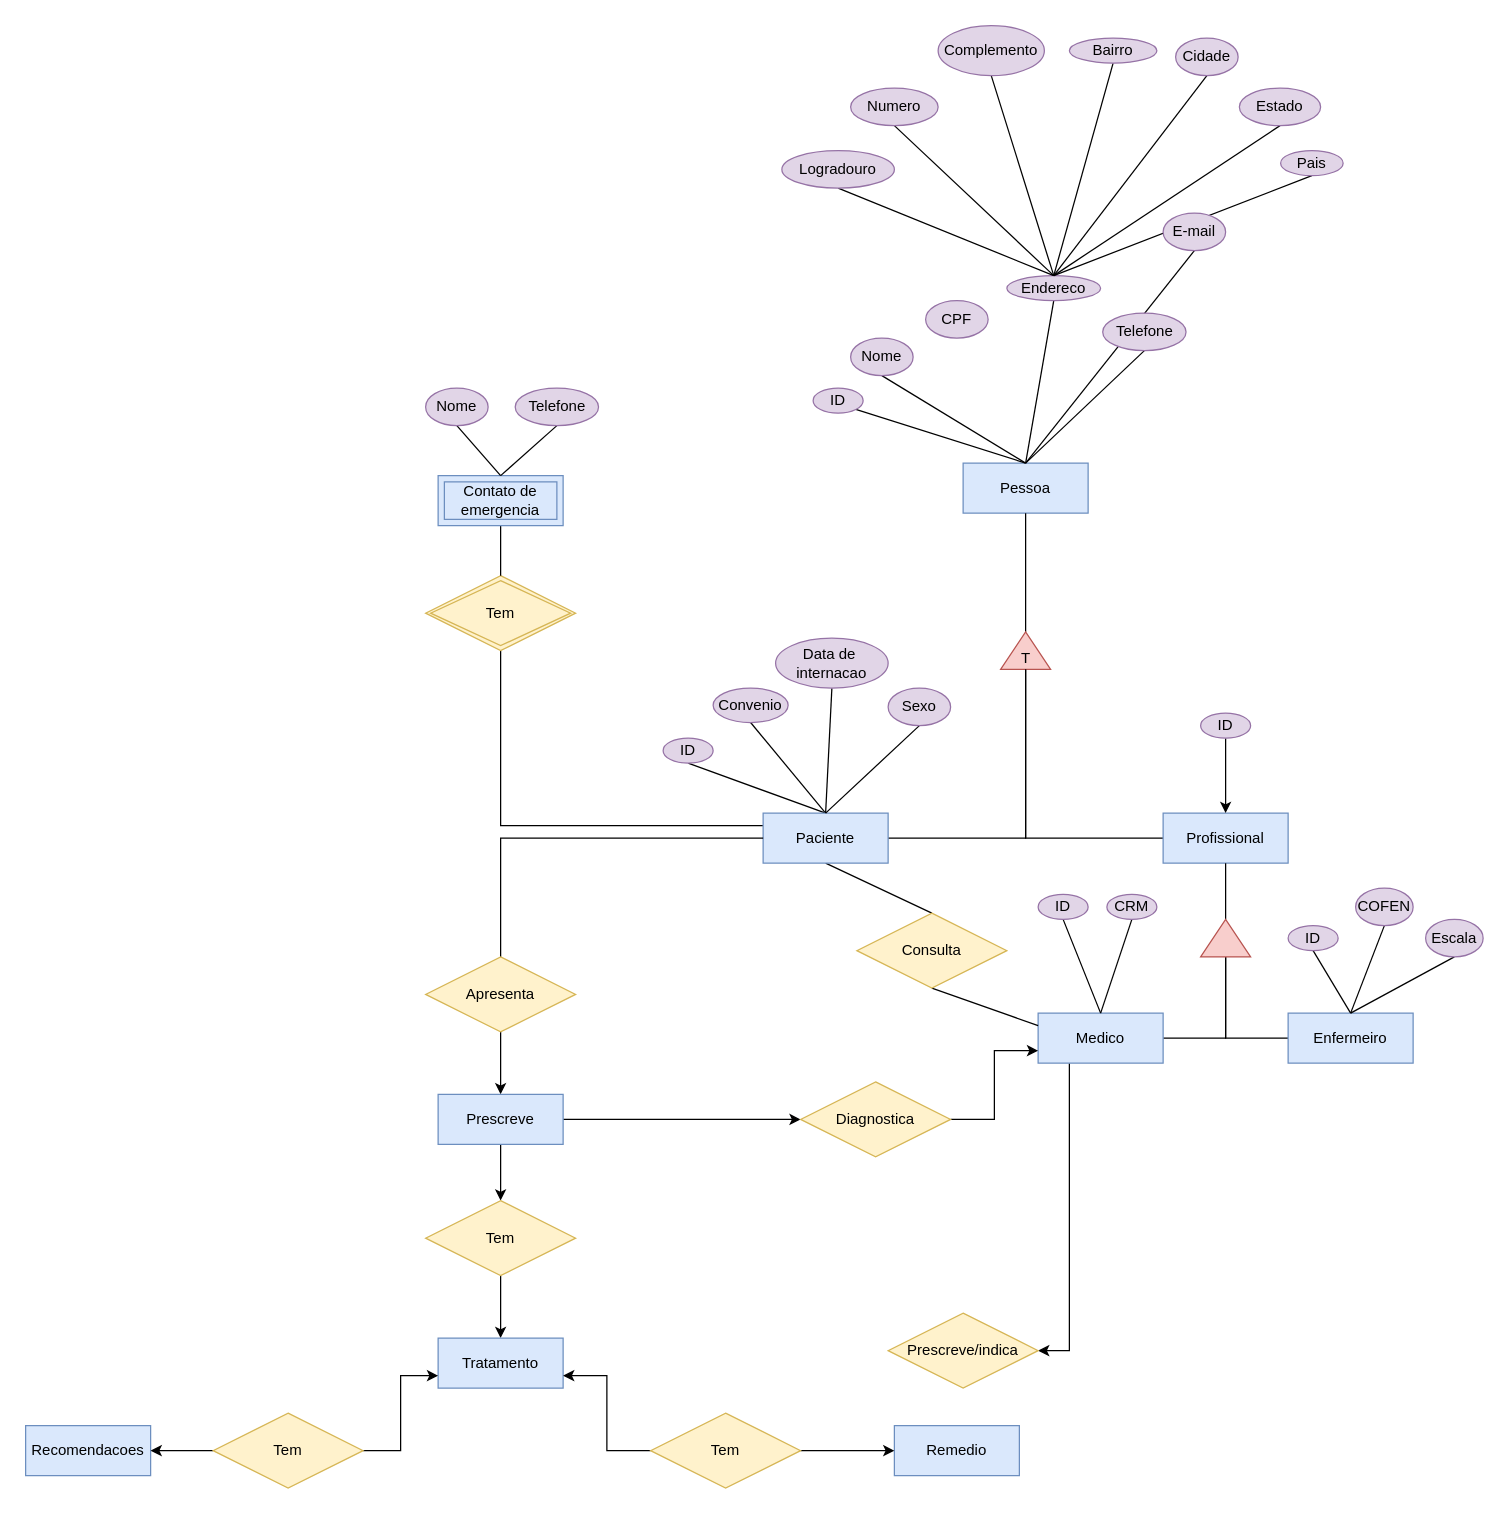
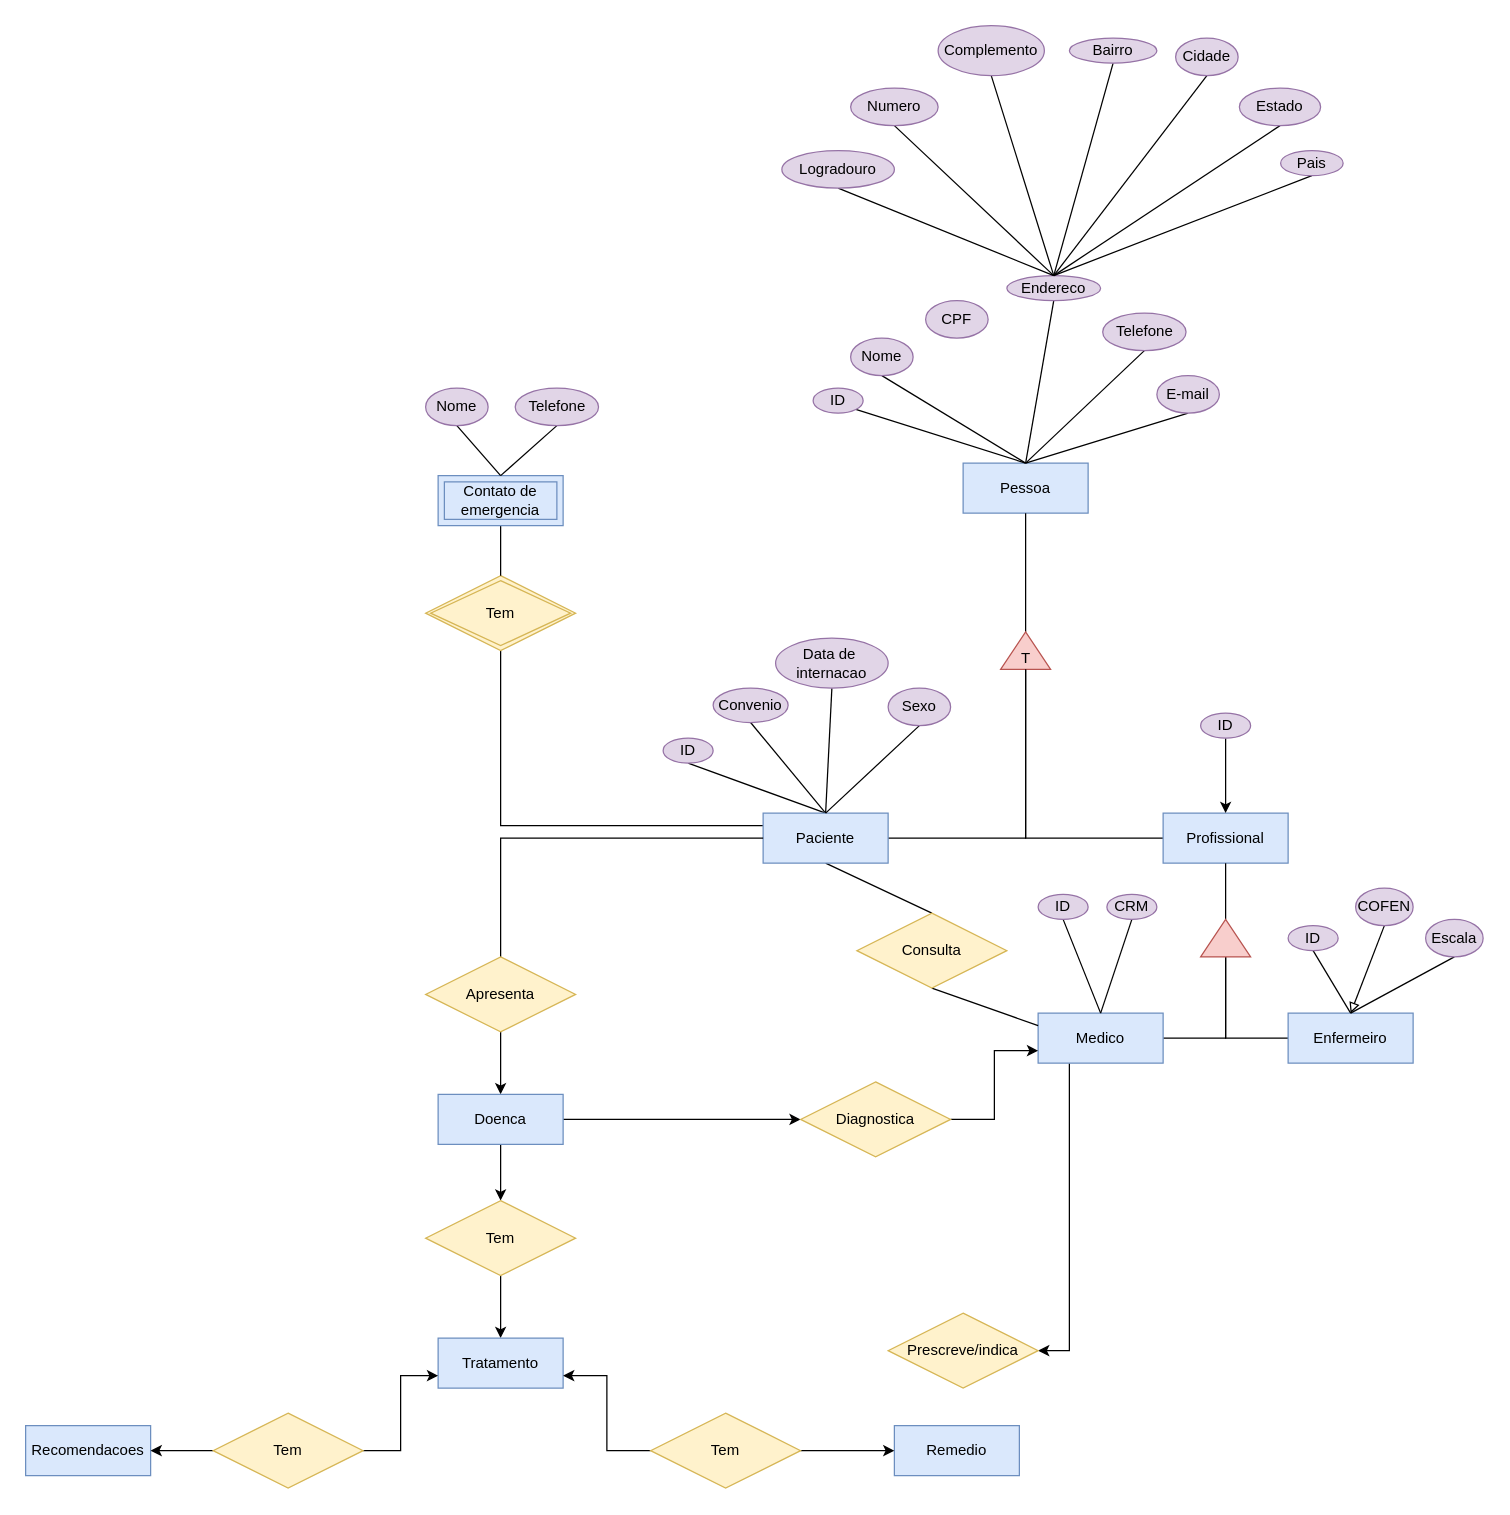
node "E-mail": moved (1194, 232) -> (1188, 394)
edge "COFEN" -- "Enfermeiro": arrowhead none -> block
node "Prescreve": label "Prescreve" -> "Doenca"
